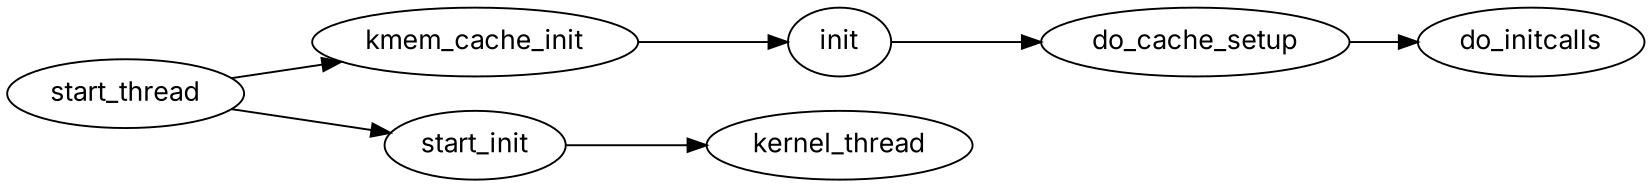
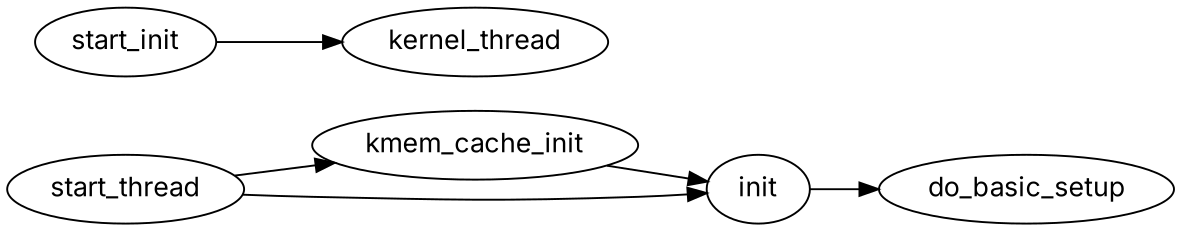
node "do_cache_setup": label "do_cache_setup" -> "do_basic_setup"
node "do_initcalls": removed
edge "start_thread" -> "start_init": now "start_thread" -> "init"
